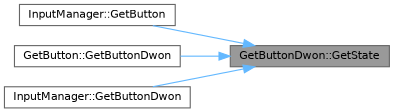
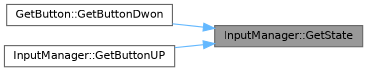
node "InputManager::GetButton": removed
node "GetButtonDwon::GetState": label "GetButtonDwon::GetState" -> "InputManager::GetState"
node "InputManager::GetButtonDwon": label "InputManager::GetButtonDwon" -> "InputManager::GetButtonUP"
